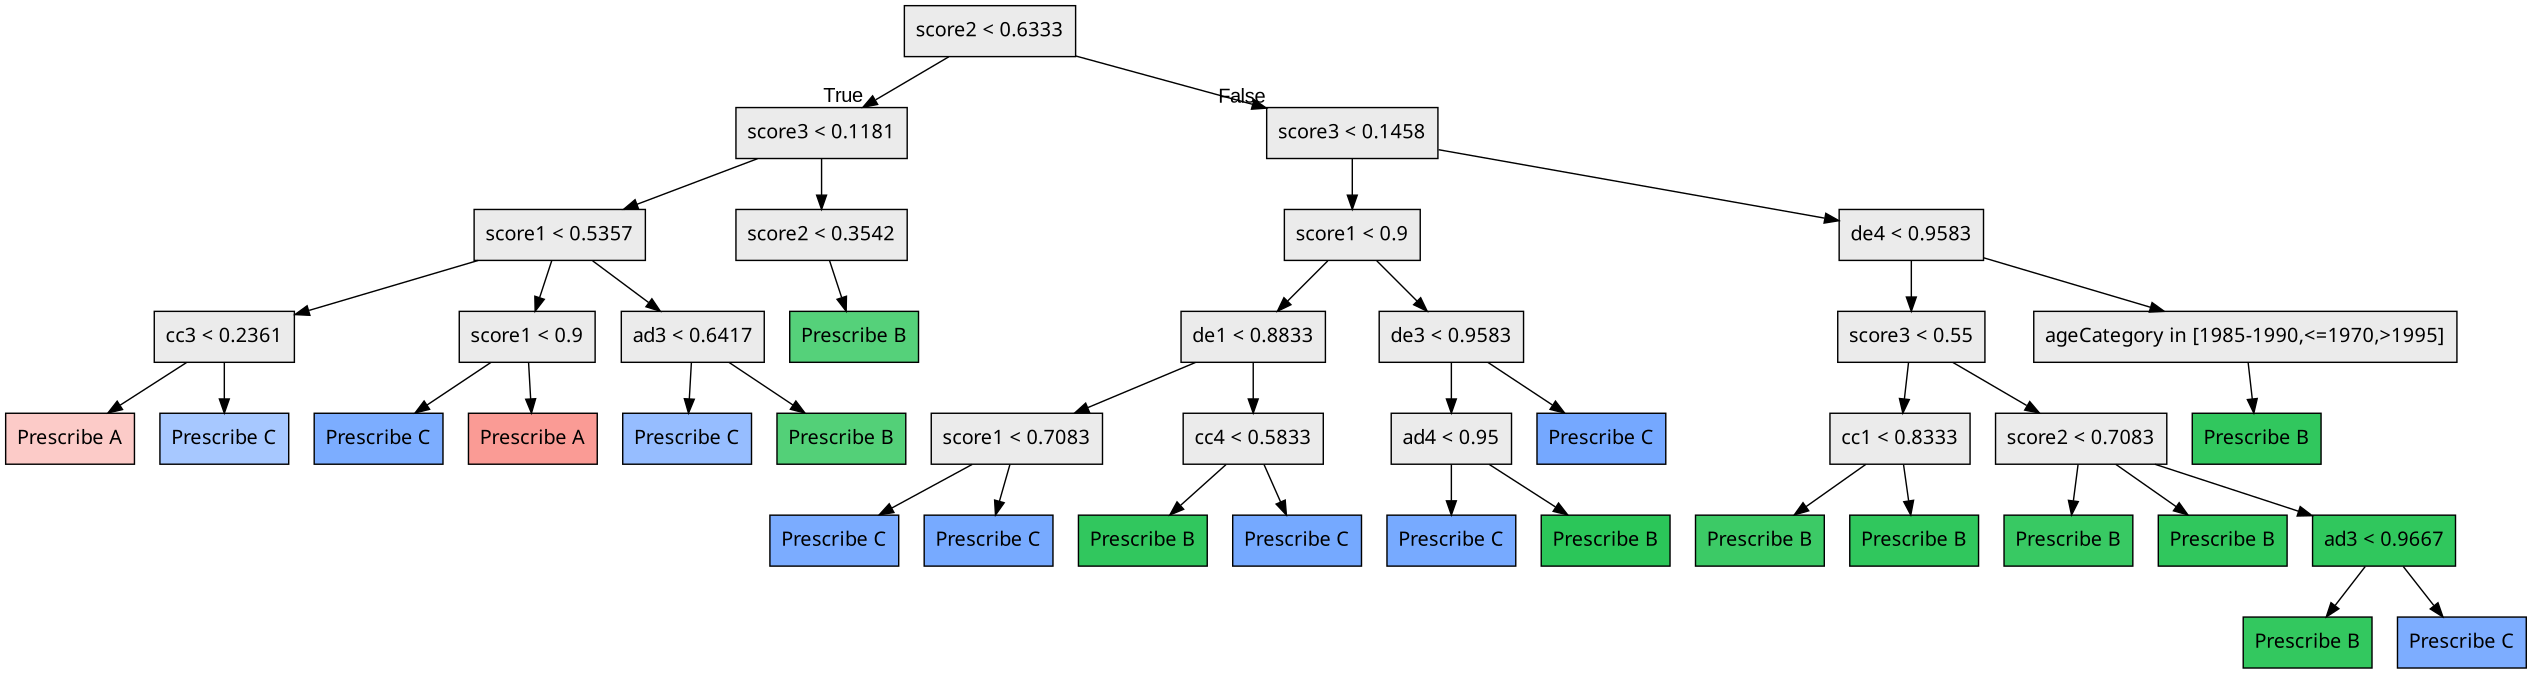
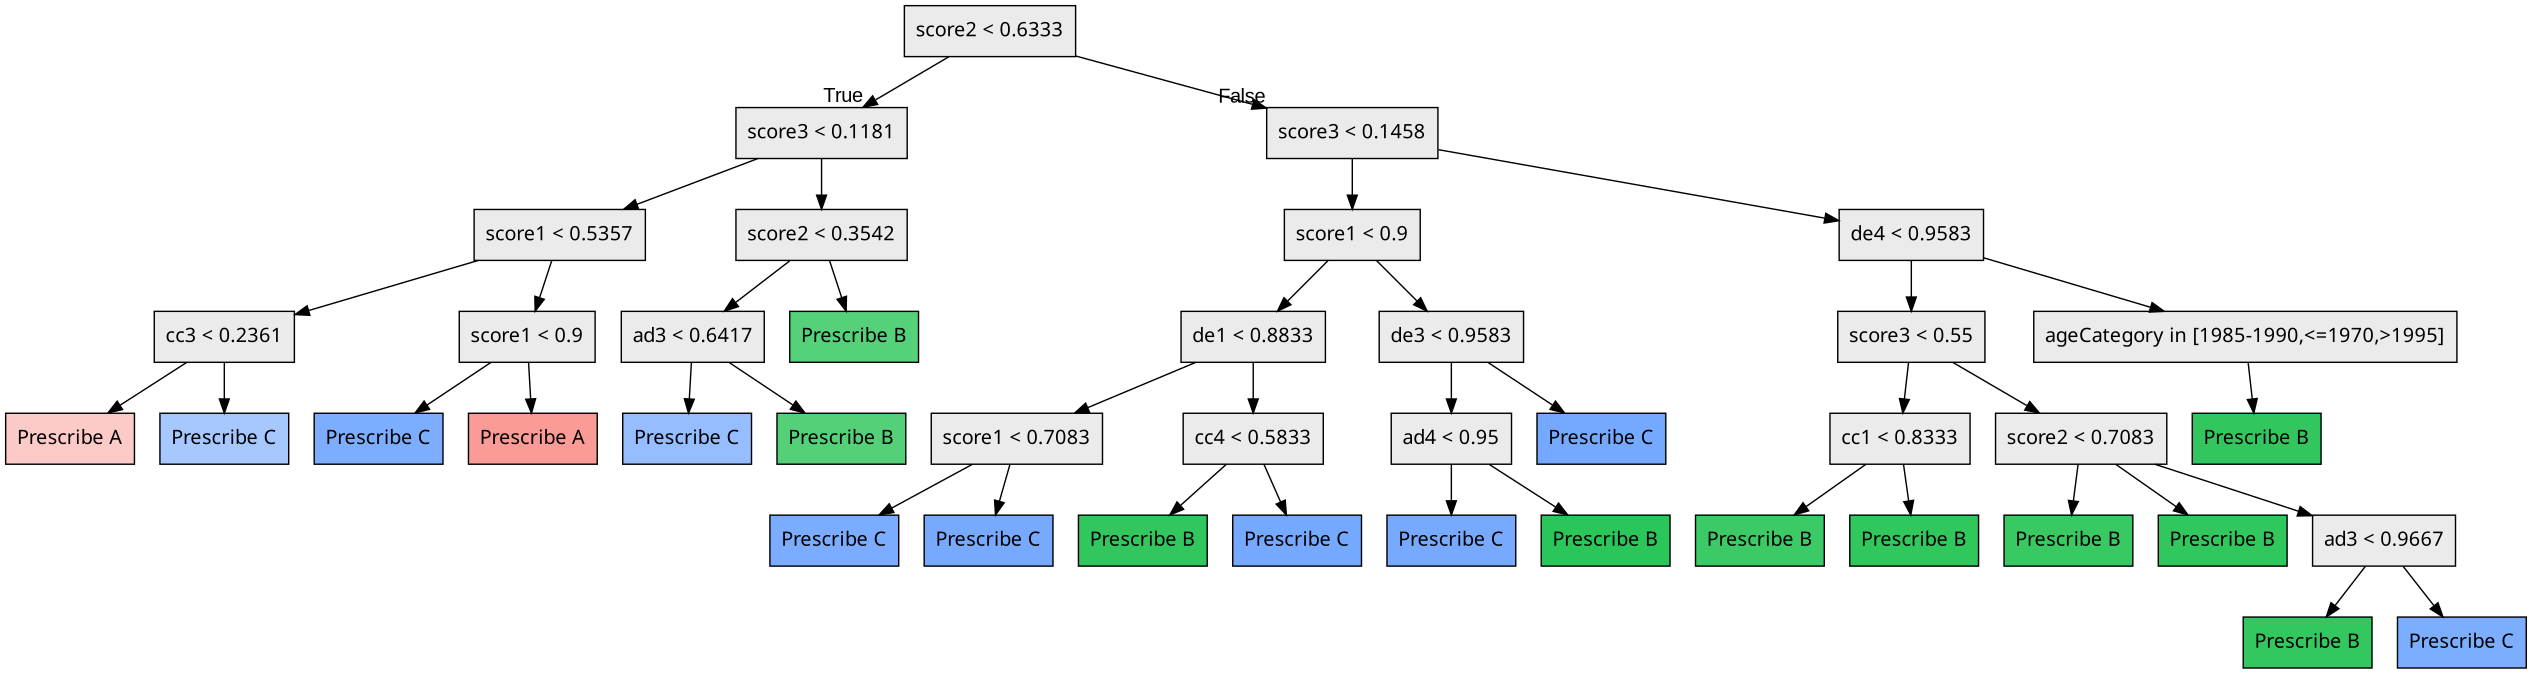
edge "score1 < 0.5357" -> "ad3 < 0.6417": now "score2 < 0.3542" -> "ad3 < 0.6417"
node "ad3 < 0.9667": fillcolor #00ba38cf -> #ebebeb
